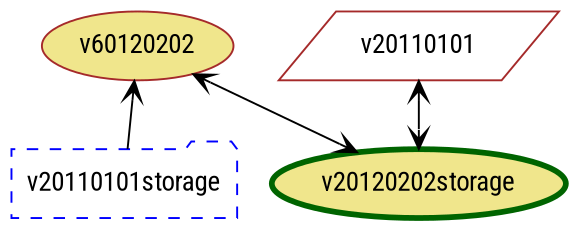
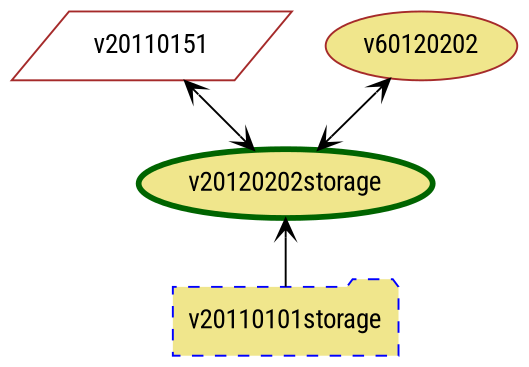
node "v20110101": label "v20110101" -> "v20110151"
edge "v60120202" -- "v20110101storage": now "v20120202storage" -- "v20110101storage"
node "v20110101storage": fillcolor white -> khaki
